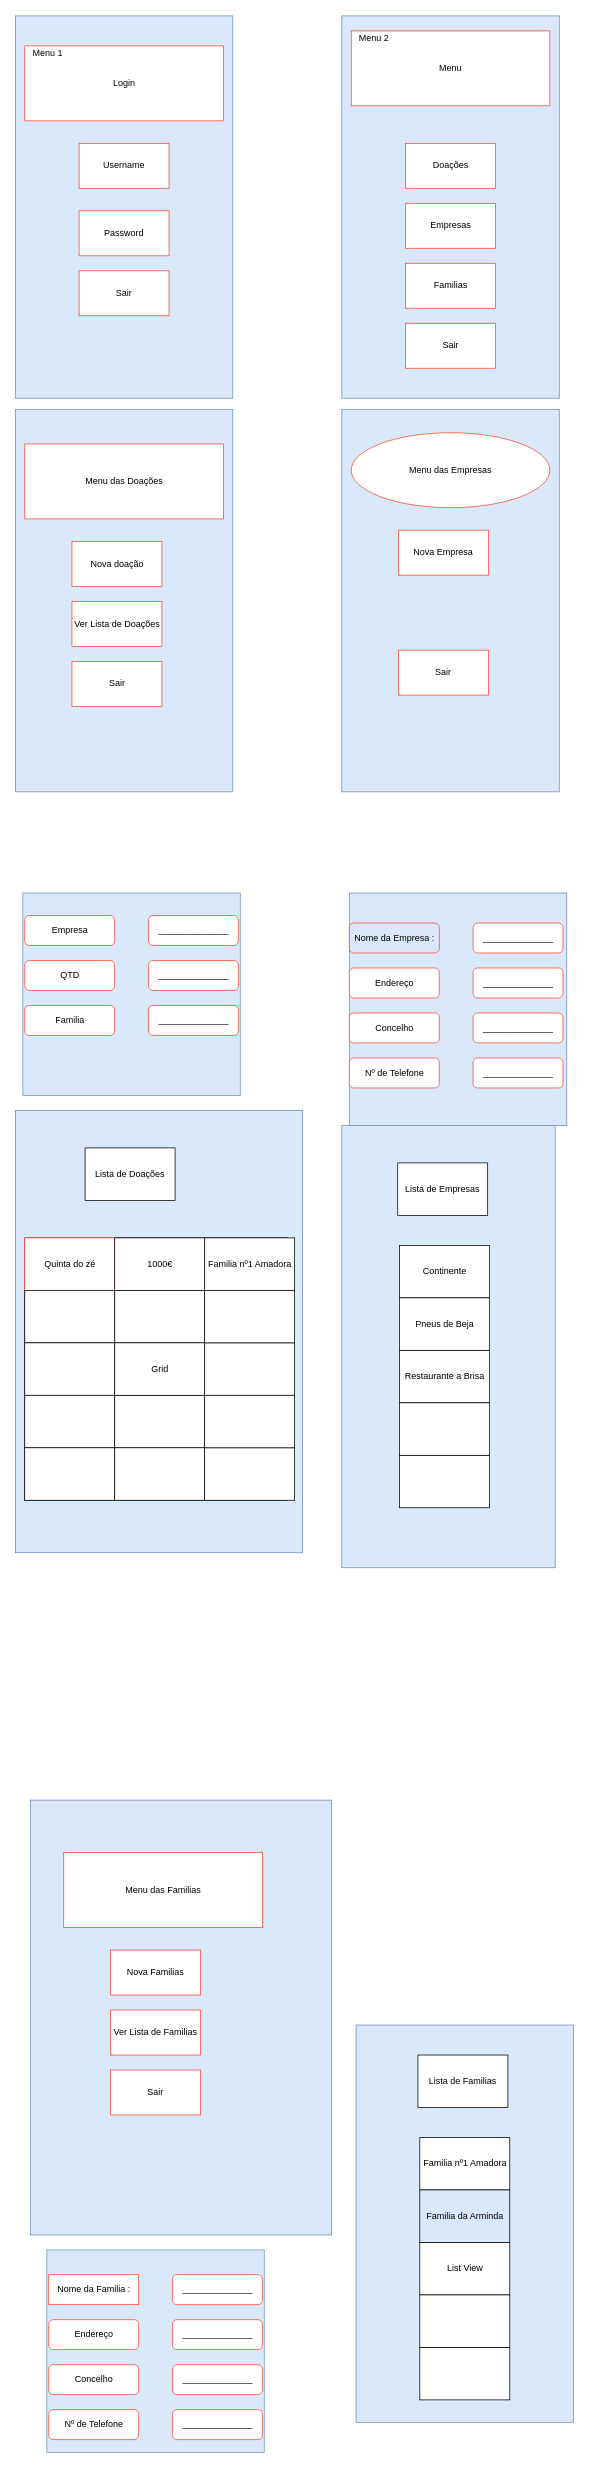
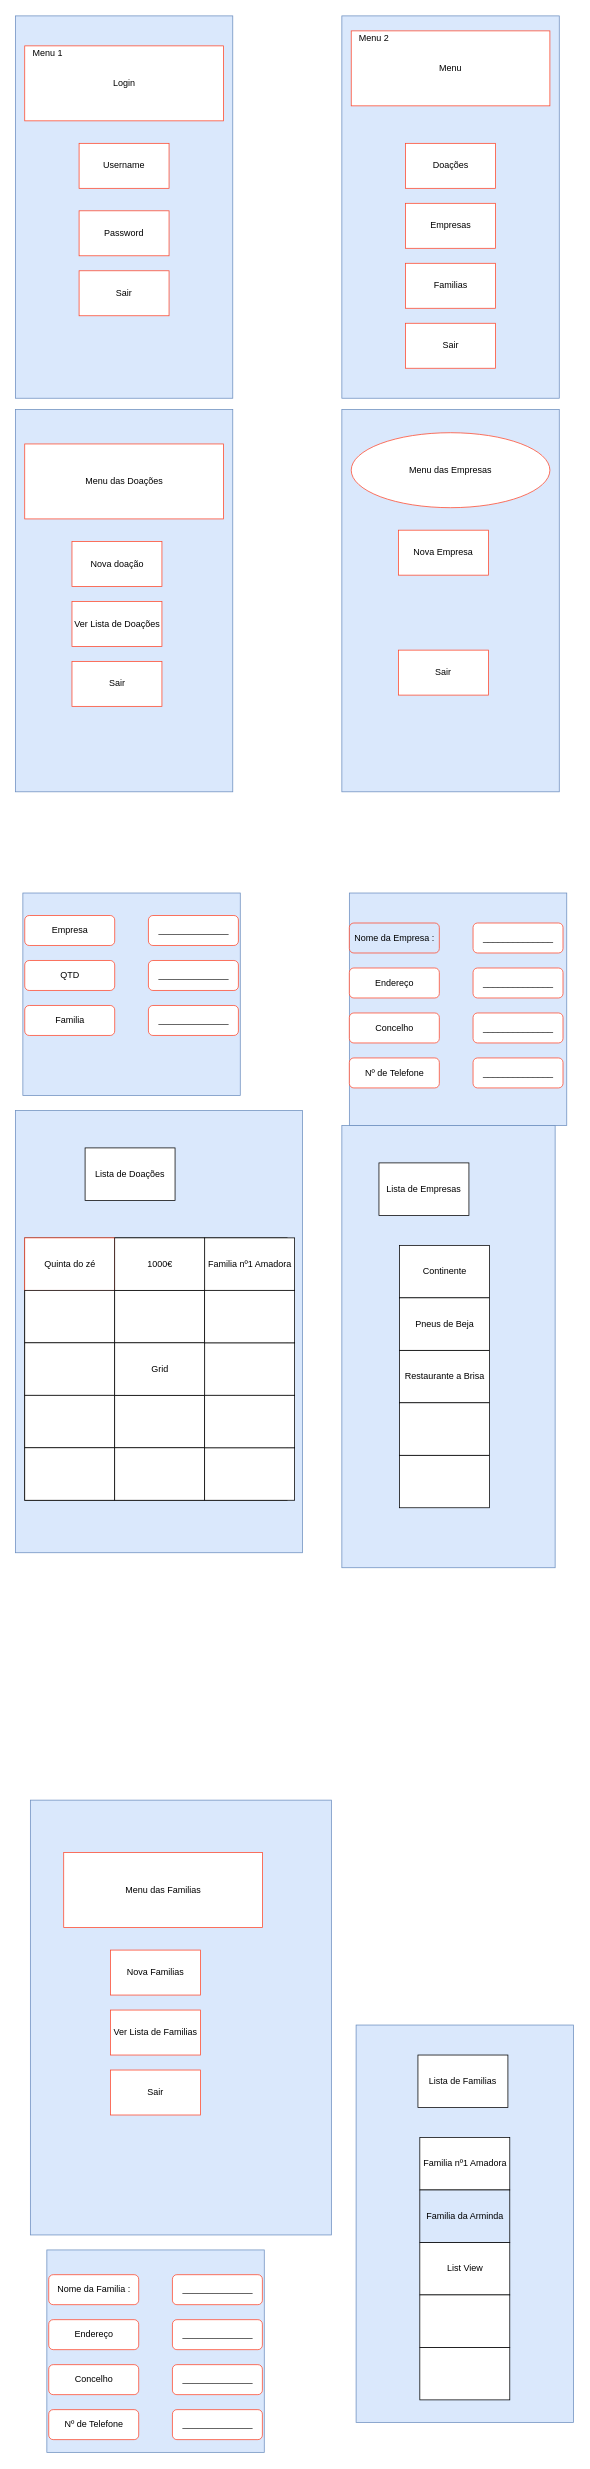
node "Lista de Empresas": moved (443, 1189) -> (424, 1189)
node "Nome da Familia :": shape rectangle -> rounded rectangle
